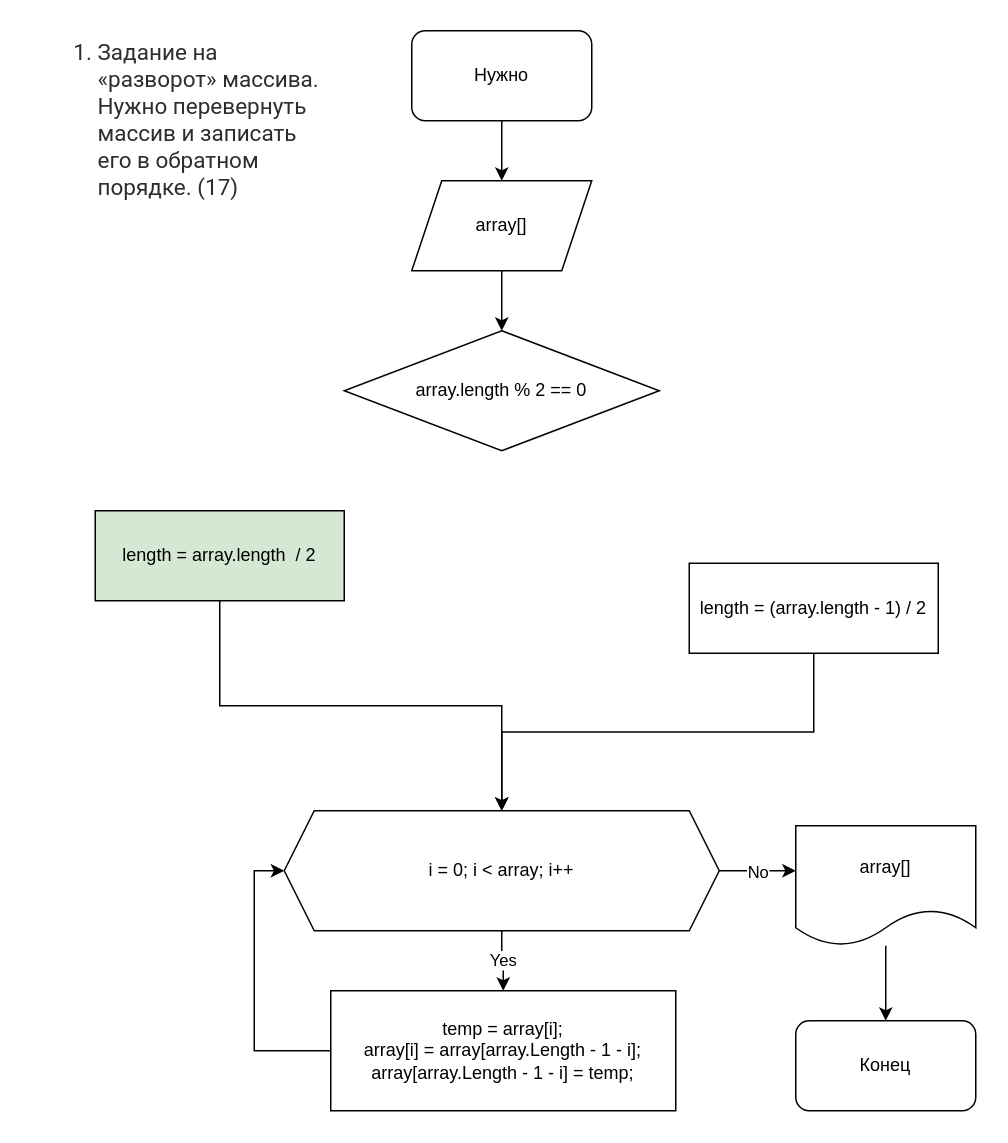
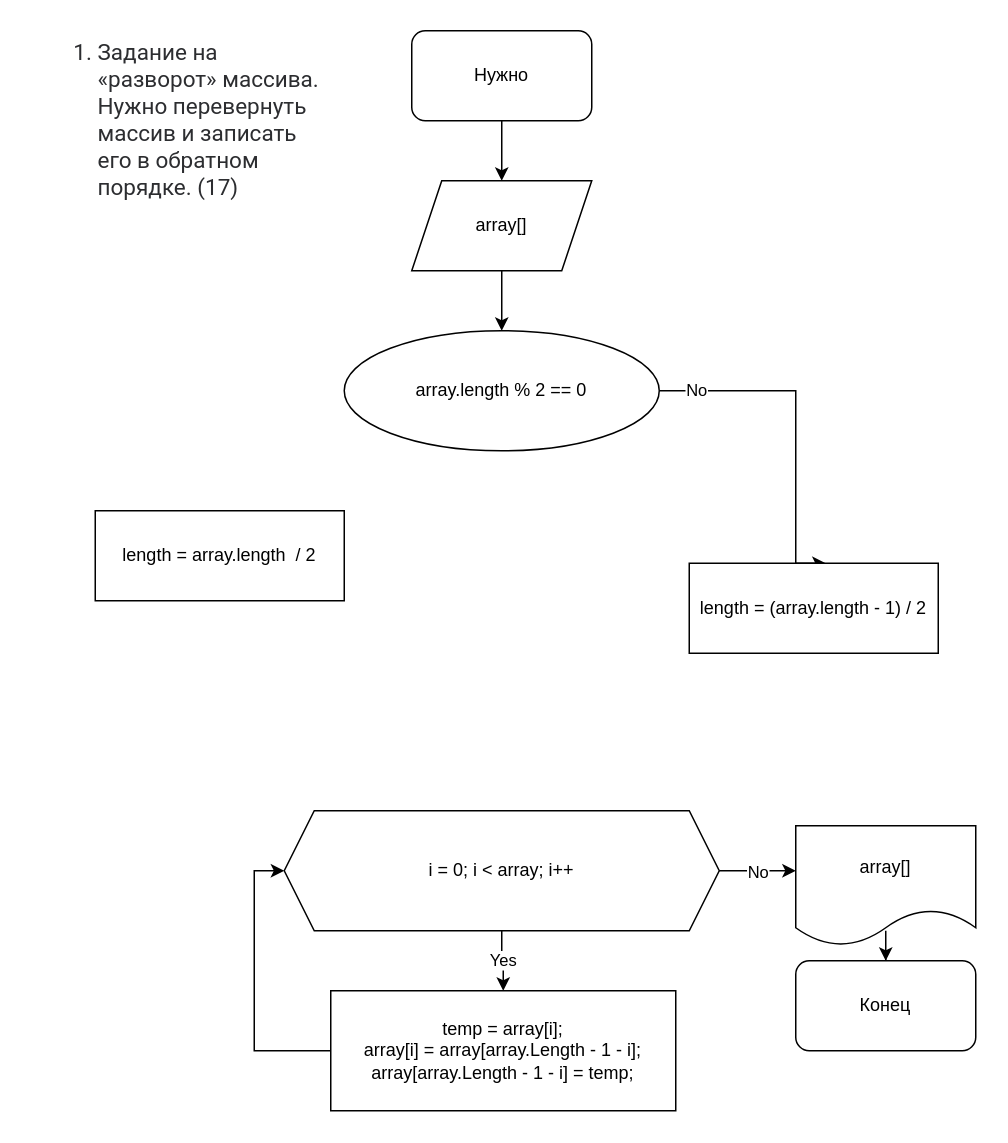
node "array.length % 2 == 0": shape diamond -> ellipse
edge "array.length % 2 == 0" -> "length = (array.length - 1) / 2": added, label "No"
node "length = array.length / 2": fillcolor #d5e8d4 -> #ffffff
edge "length = array.length / 2" -> "i = 0; i < array; i++": removed
edge "length = (array.length - 1) / 2" -> "i = 0; i < array; i++": removed
node "Конец": moved (886, 1066) -> (886, 1006)
